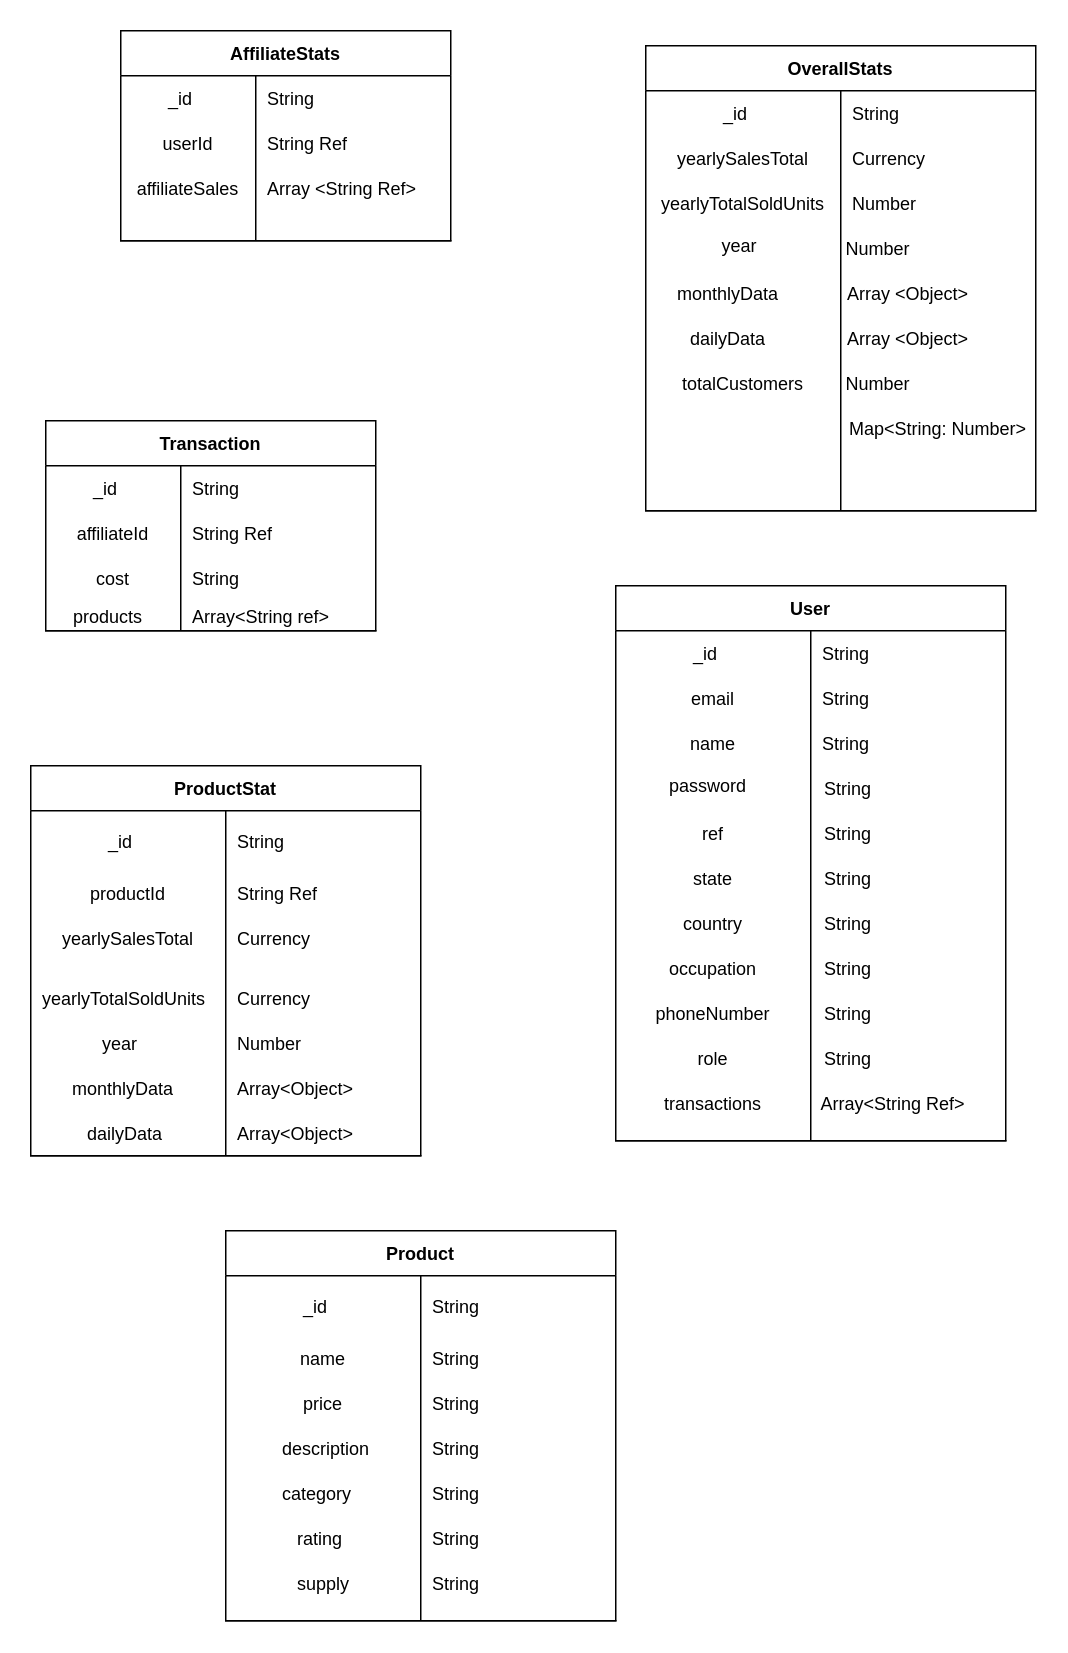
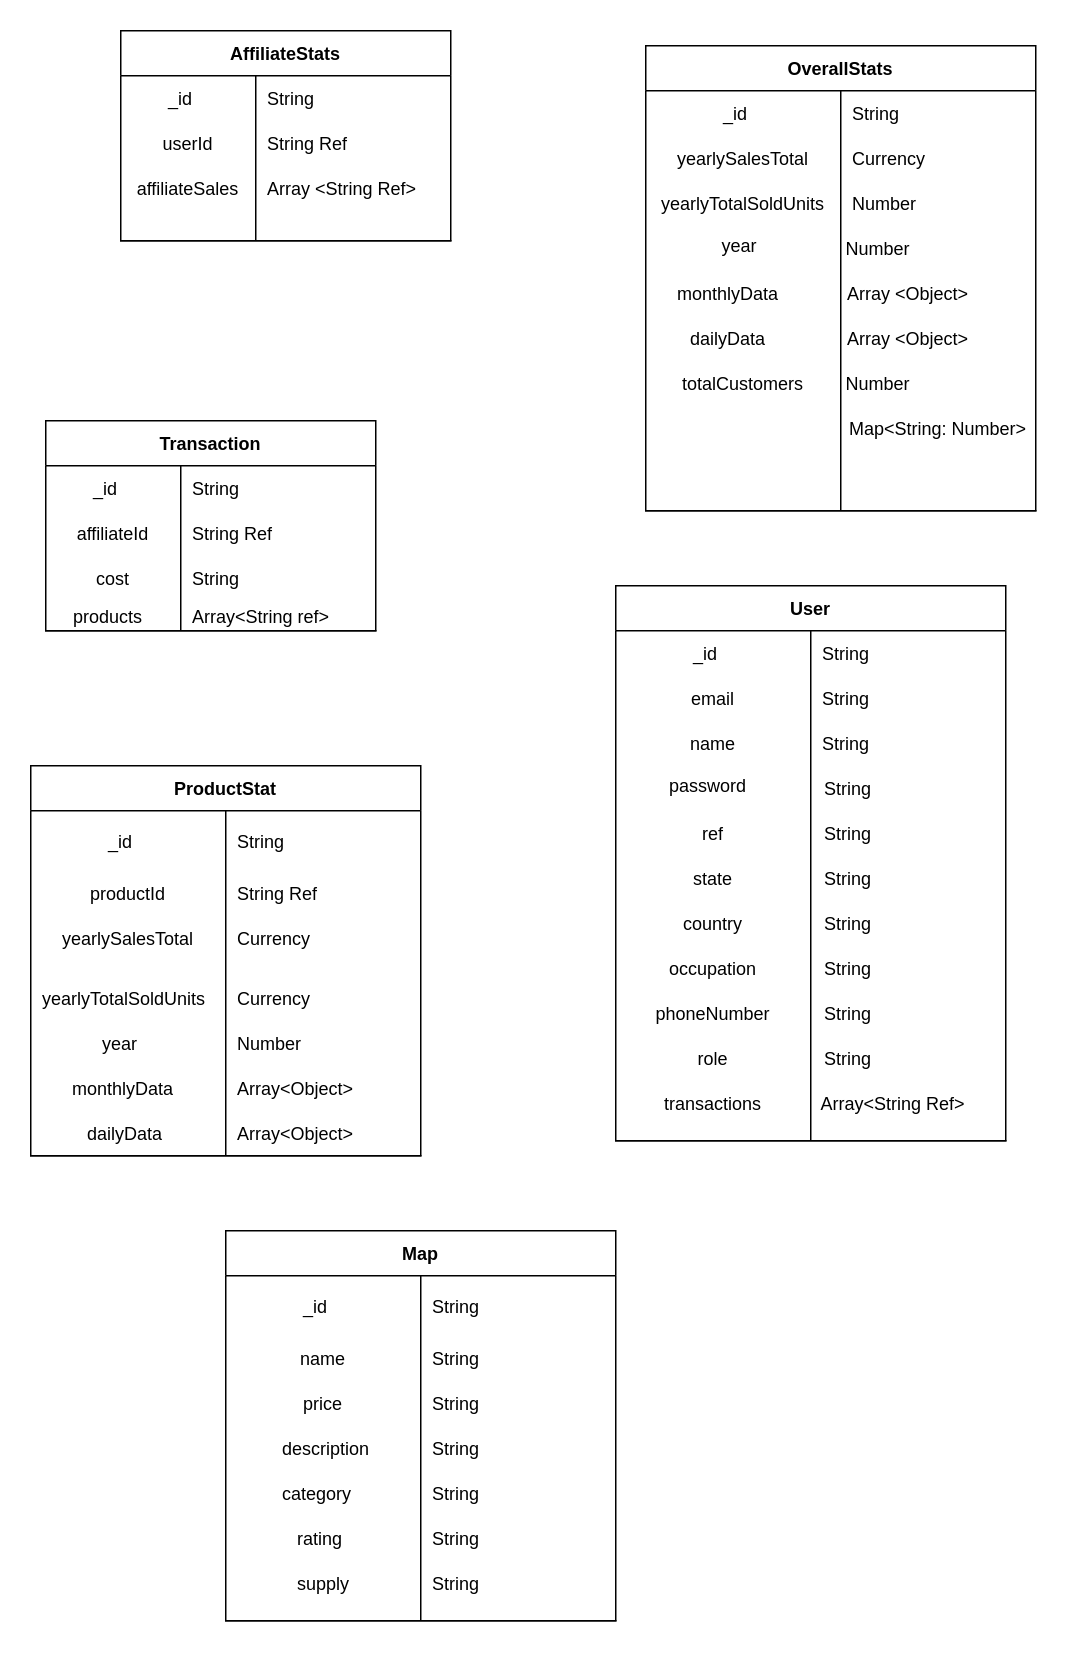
node "Product": label "Product" -> "Map"
